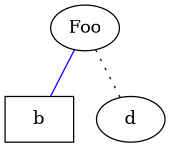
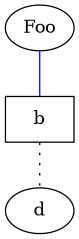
edge "Foo" -- "d": now "b" -- "d"
